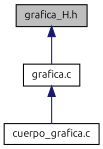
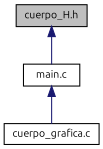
node "grafica_H.h": label "grafica_H.h" -> "cuerpo_H.h"
node "grafica.c": label "grafica.c" -> "main.c"
